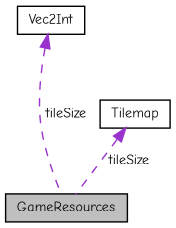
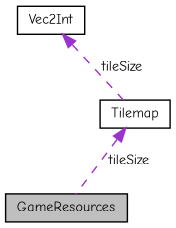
edge "GameResources" -> "Vec2Int": now "Tilemap" -> "Vec2Int"
